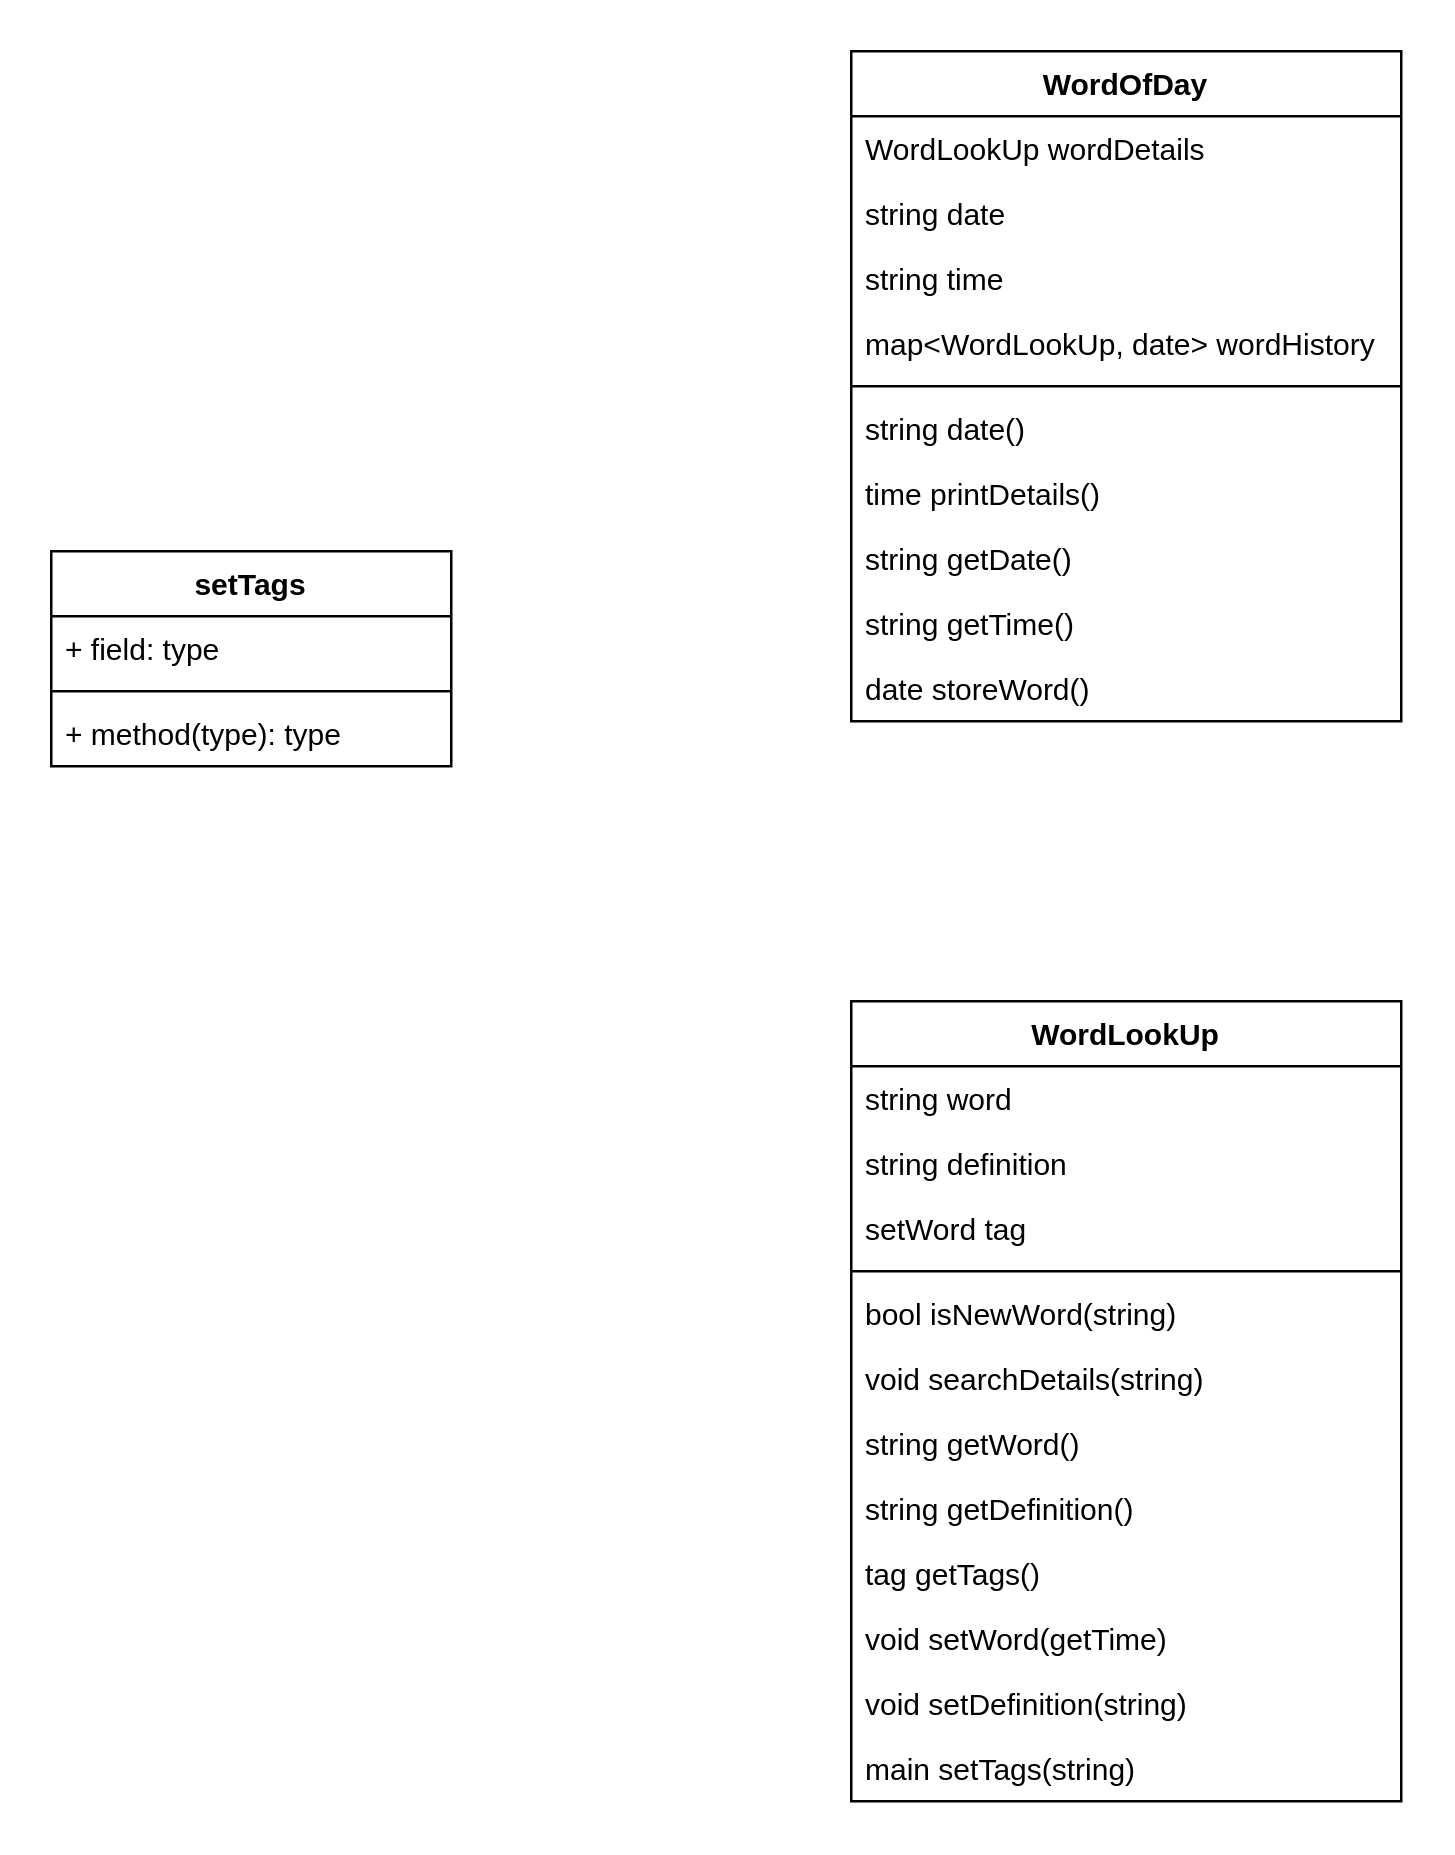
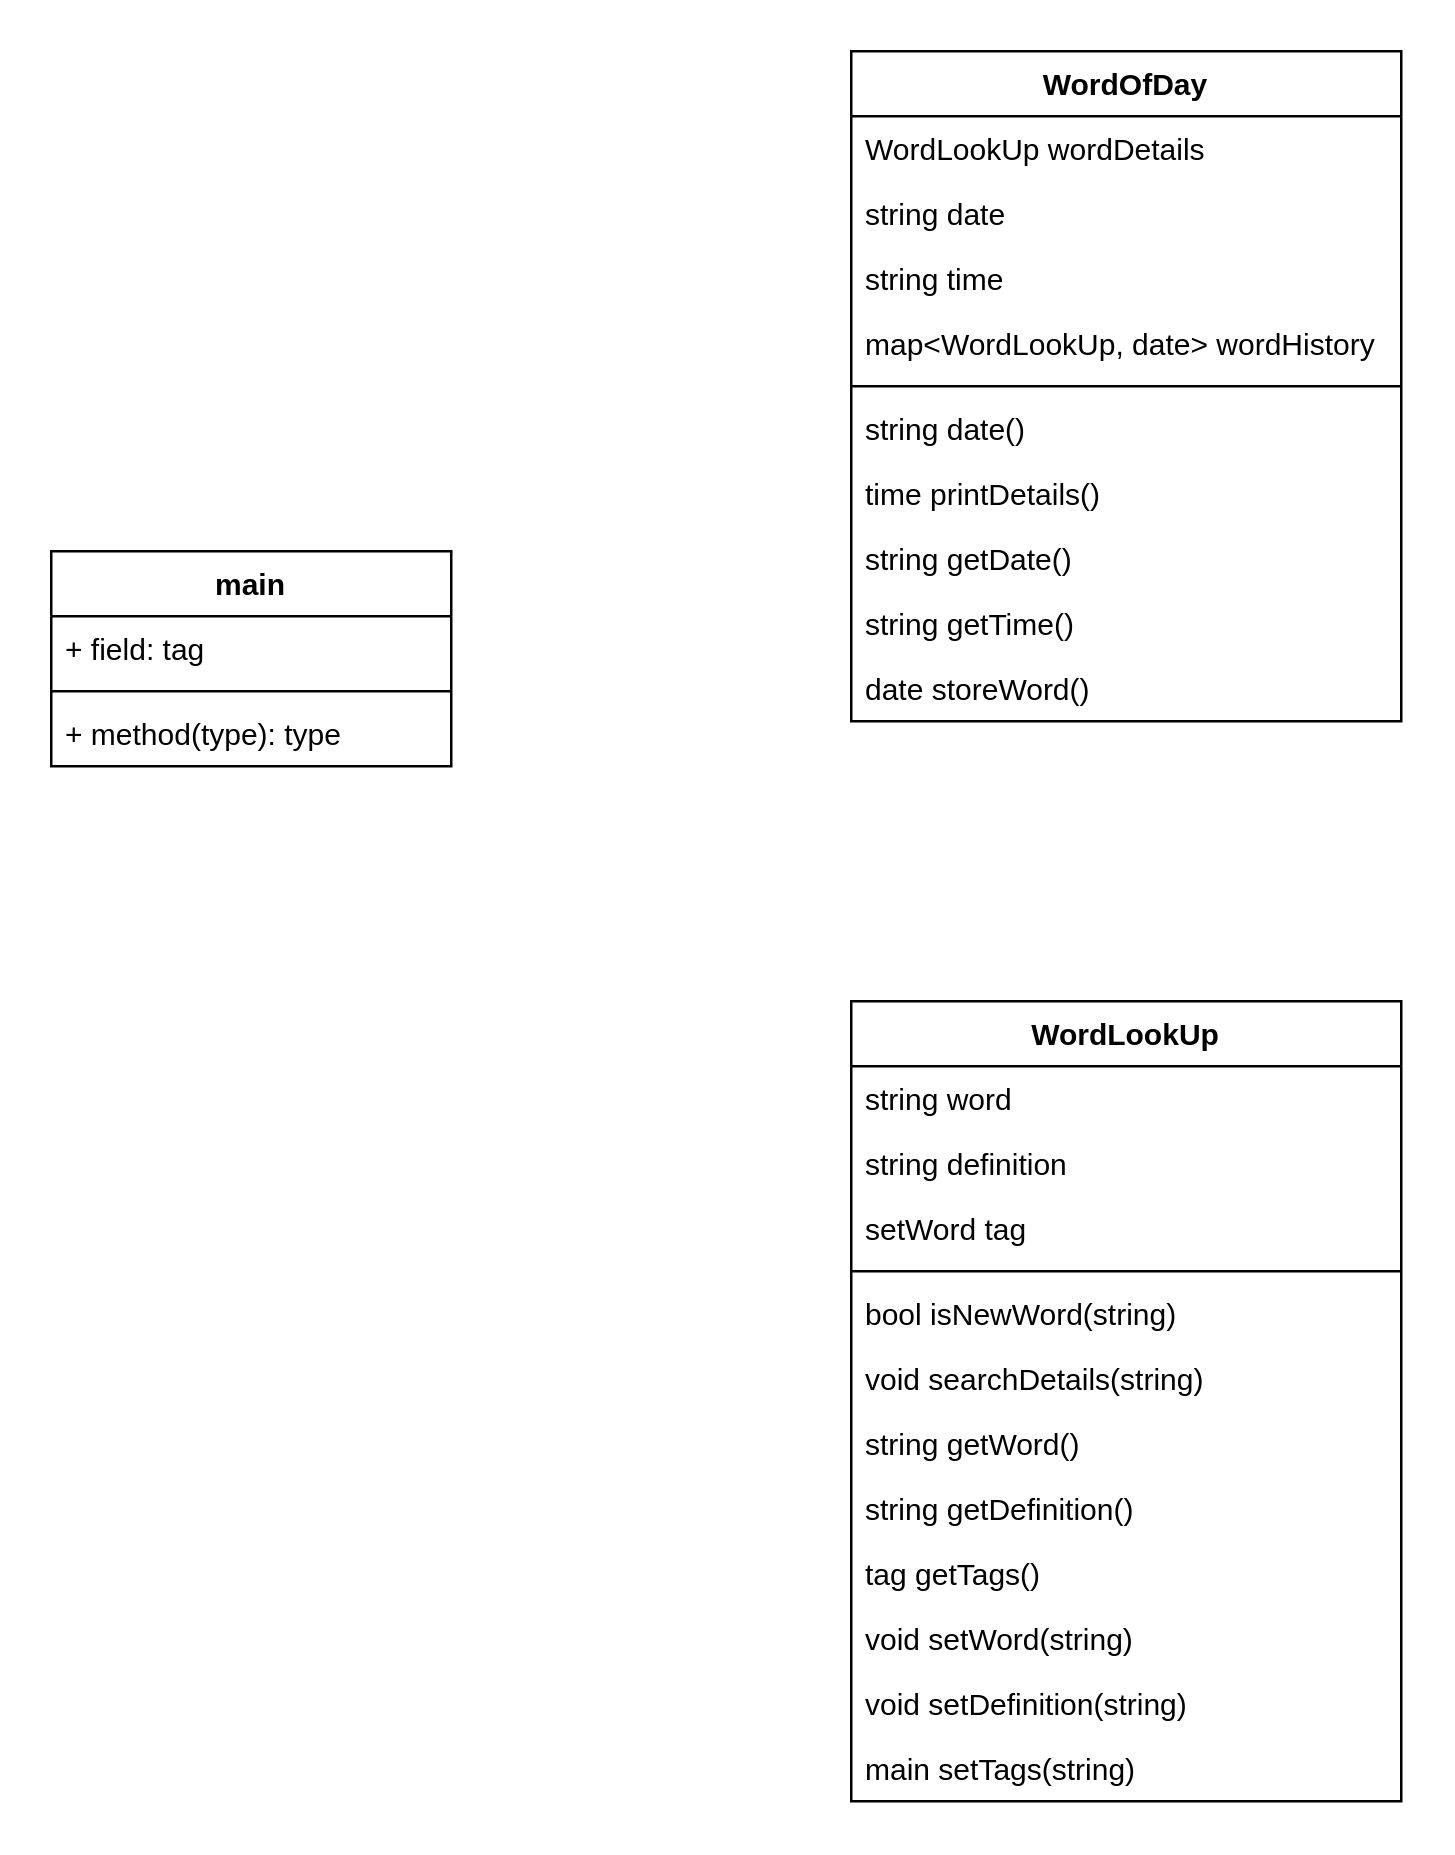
node "setTags": label "setTags" -> "main"
node "+ field: type": label "+ field: type" -> "+ field: tag"
node "void setWord(getTime)": label "void setWord(getTime)" -> "void setWord(string)"
